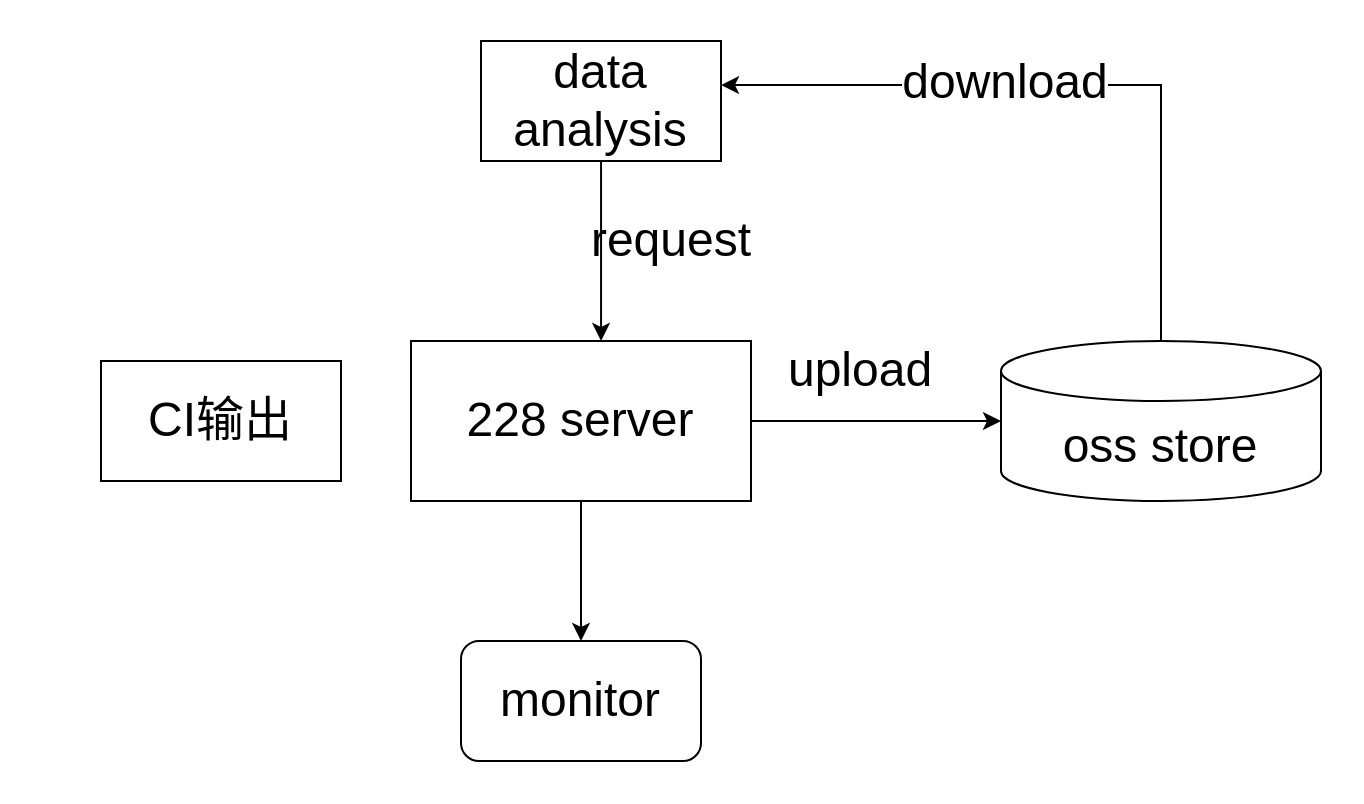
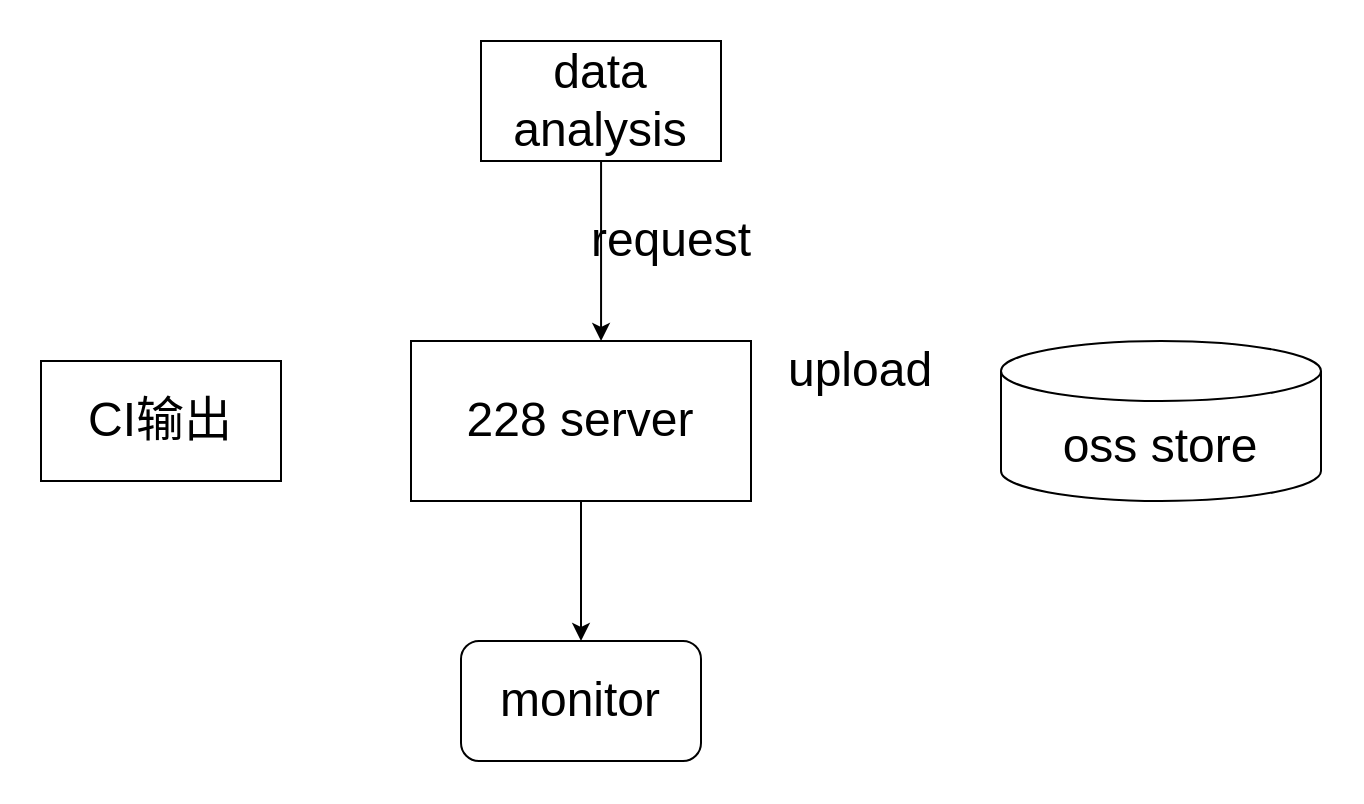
edge "oss store" -> "data analysis": removed, label "download"
node "CI输出": moved (221, 421) -> (161, 421)
edge "228 server" -> "oss store": removed
